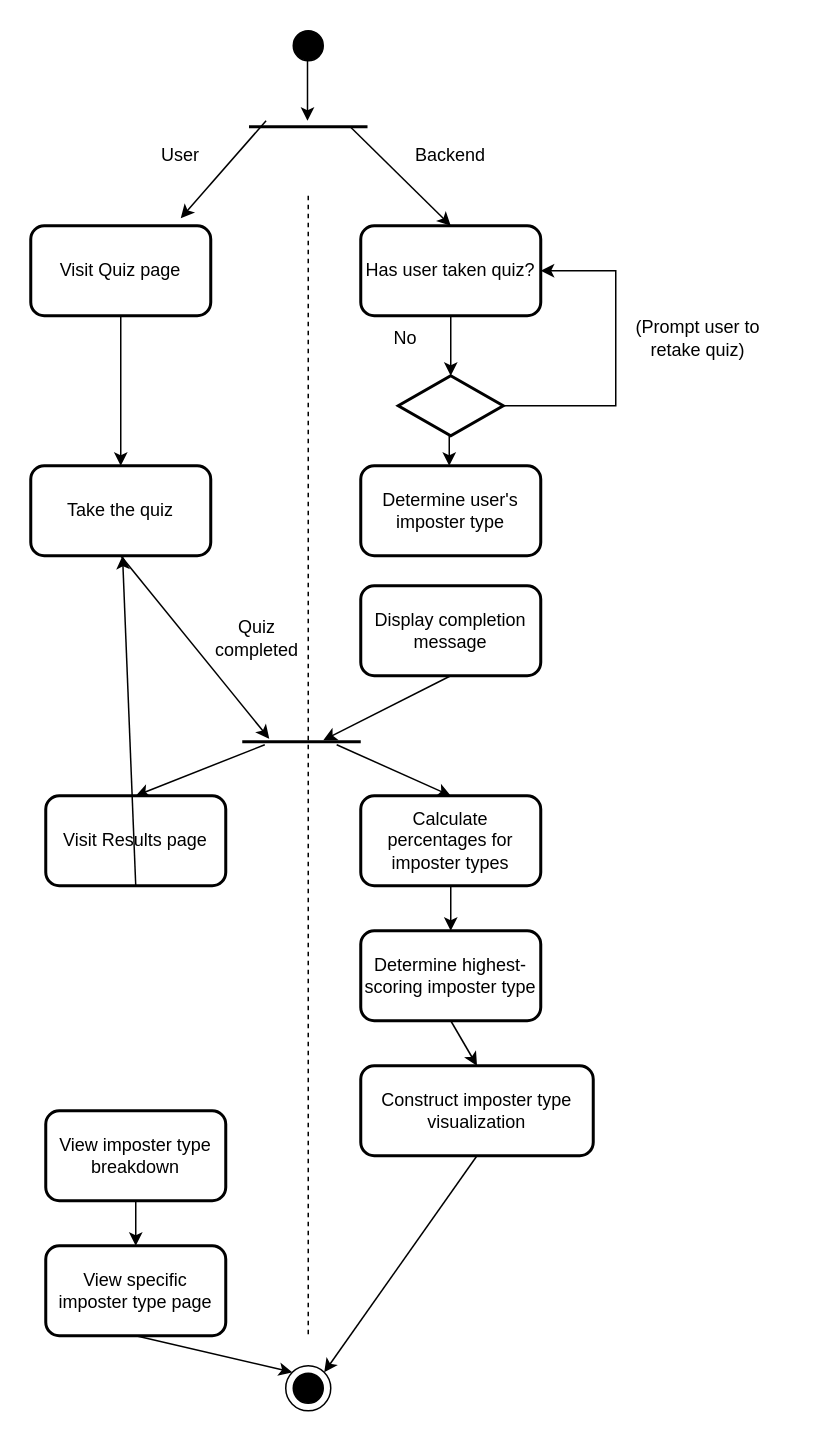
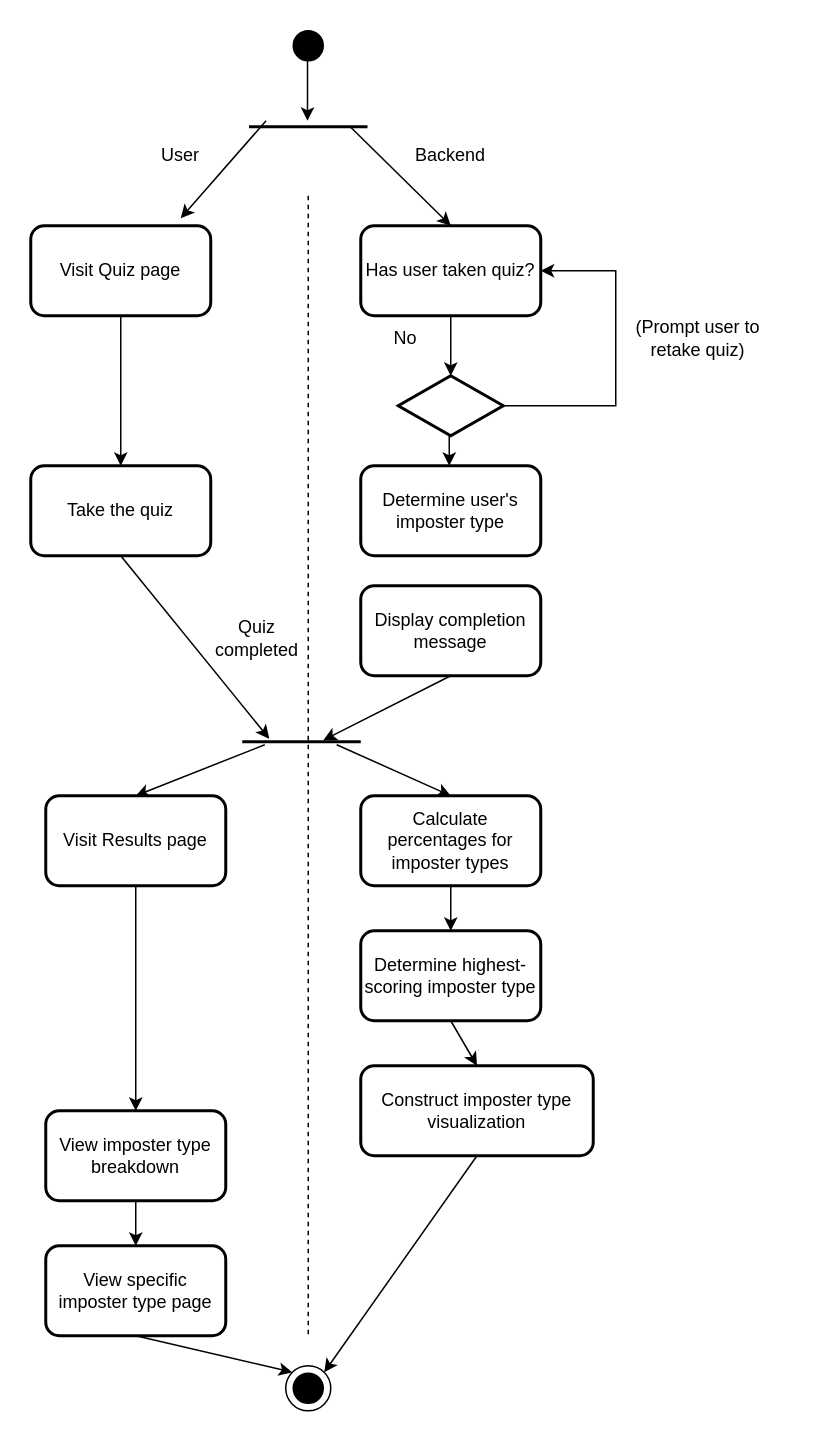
edge "Visit Results page" -> "Take the quiz": now "Visit Results page" -> "View imposter type breakdown"
